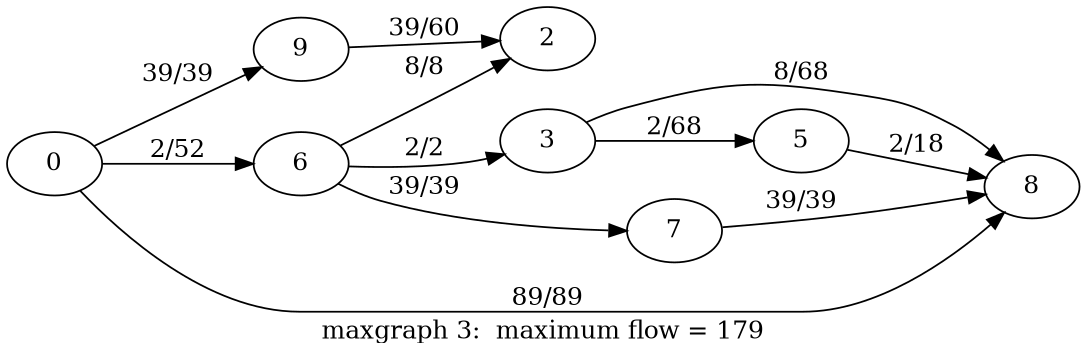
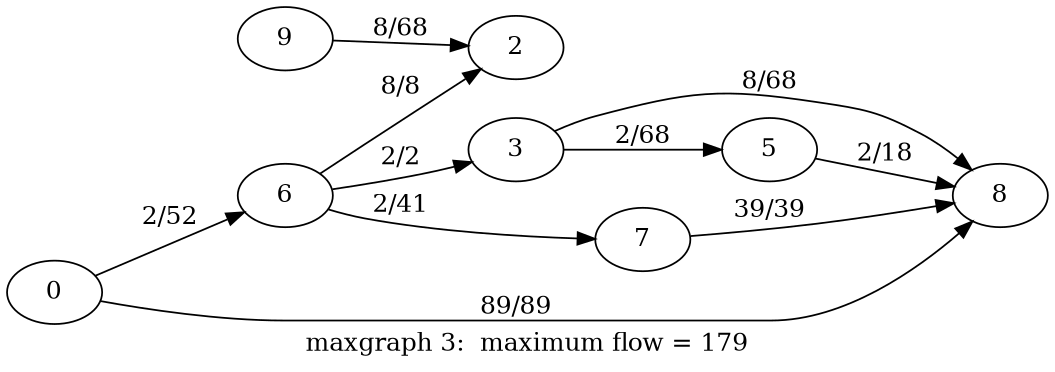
edge "9" -> "2": label " 39/60 " -> " 8/68 "
edge "0" -> "9": removed, label "39/39"
edge "6" -> "7": label " 39/39 " -> " 2/41 "
